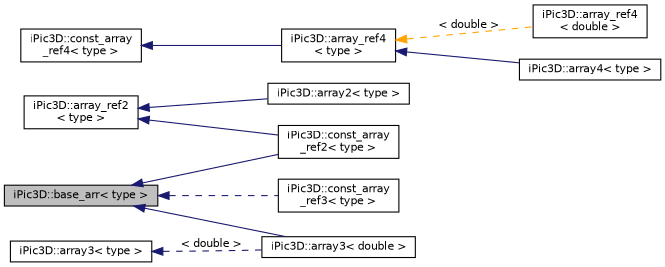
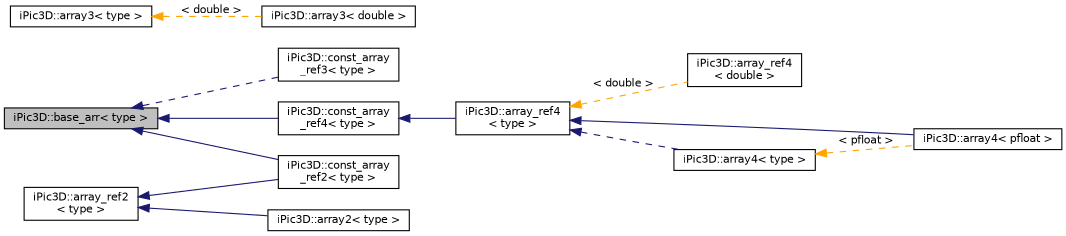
edge "iPic3D::array4< type >" -> "iPic3D::array_ref4 < type >": style solid -> dashed
node "iPic3D::array4< pfloat >": added
edge "iPic3D::array3< double >" -> "iPic3D::base_arr< type >": now "iPic3D::const_array _ref4< type >" -> "iPic3D::base_arr< type >"
edge "iPic3D::array3< double >" -> "iPic3D::array3< type >": color midnightblue -> orange
